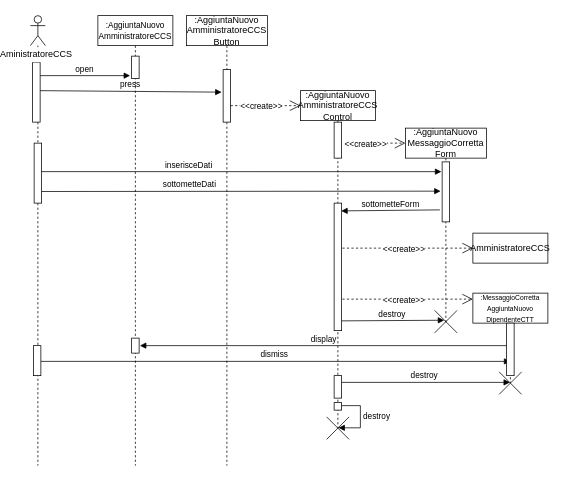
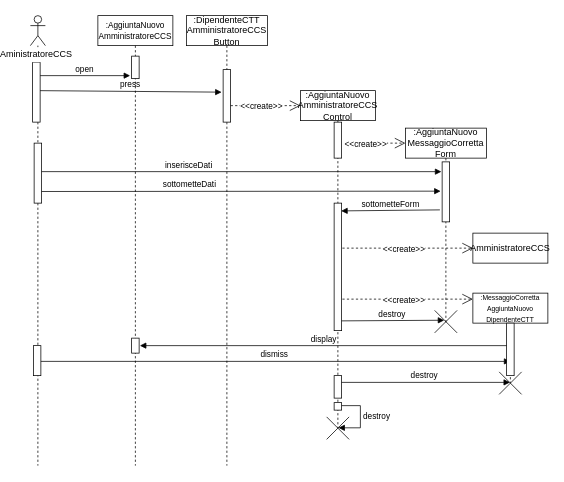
node ":AggiuntaNuovo AmministratoreCCS Button": label ":AggiuntaNuovo AmministratoreCCS Button" -> ":DipendenteCTT AmministratoreCCS Button"
